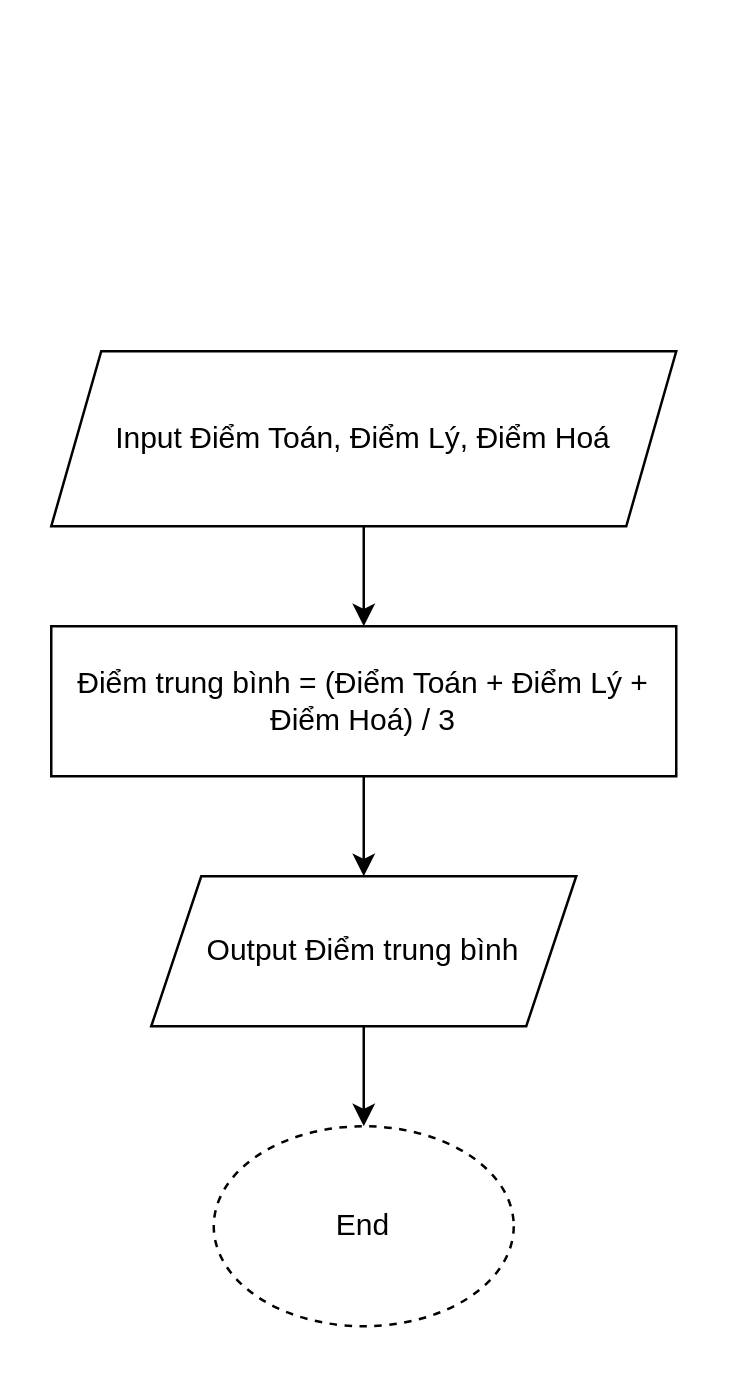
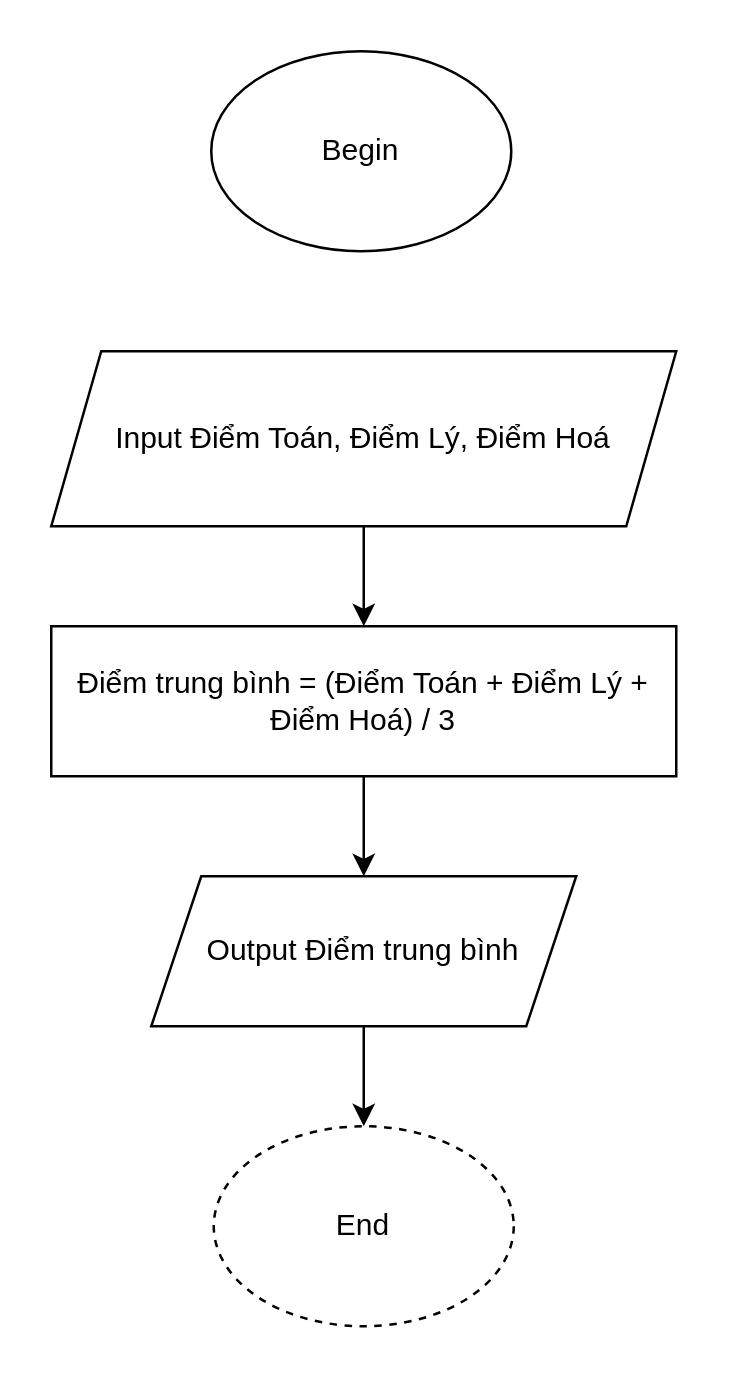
node "Begin": added
